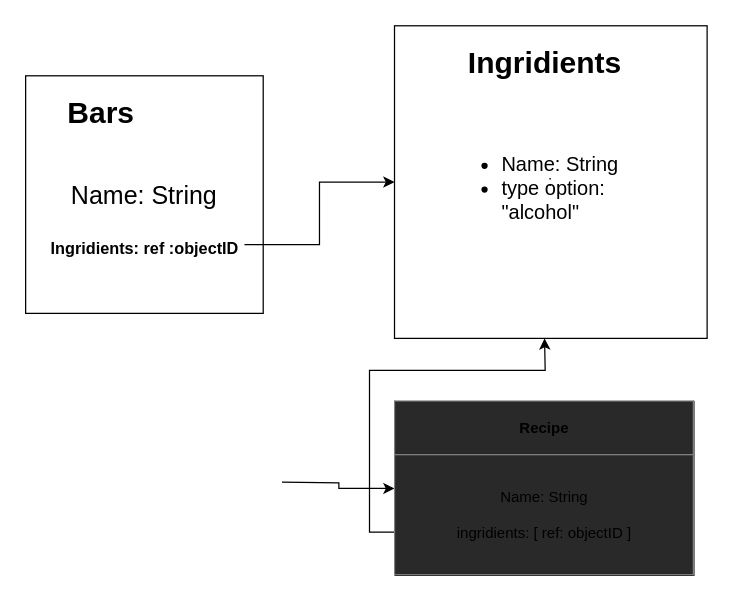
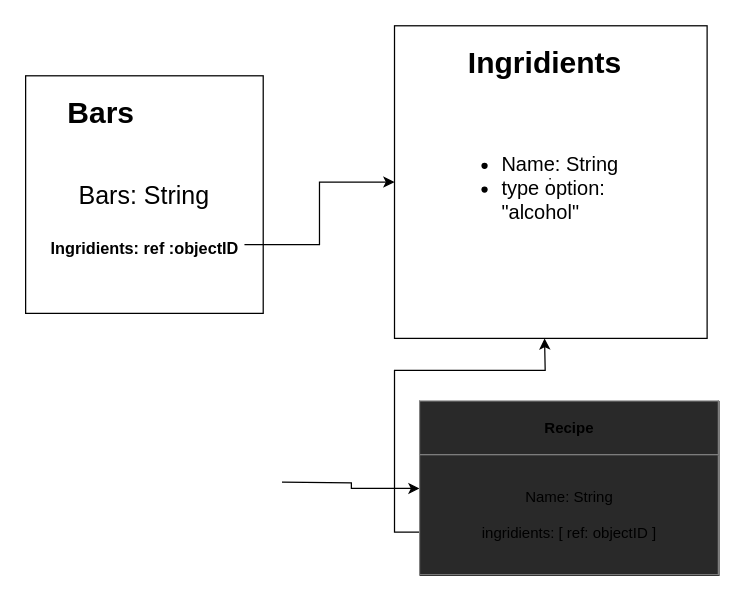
node "Name: String": label "Name: String" -> "Bars: String"
node "Recipe Name: String ingridients: [ ref: objectID ]": moved (544, 488) -> (569, 488)
